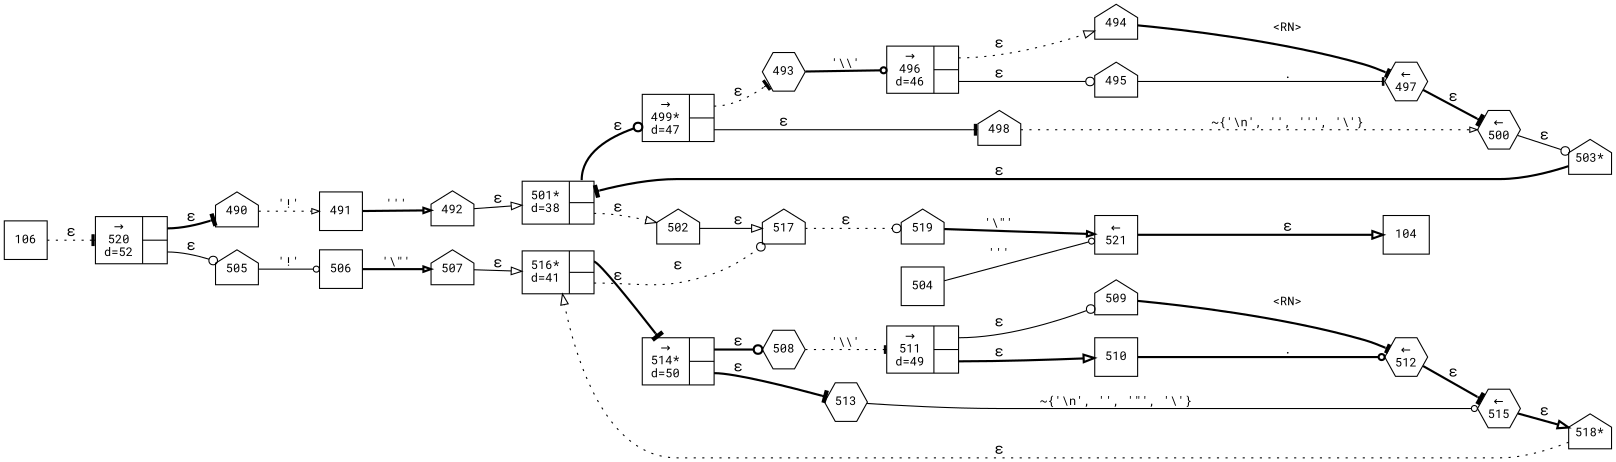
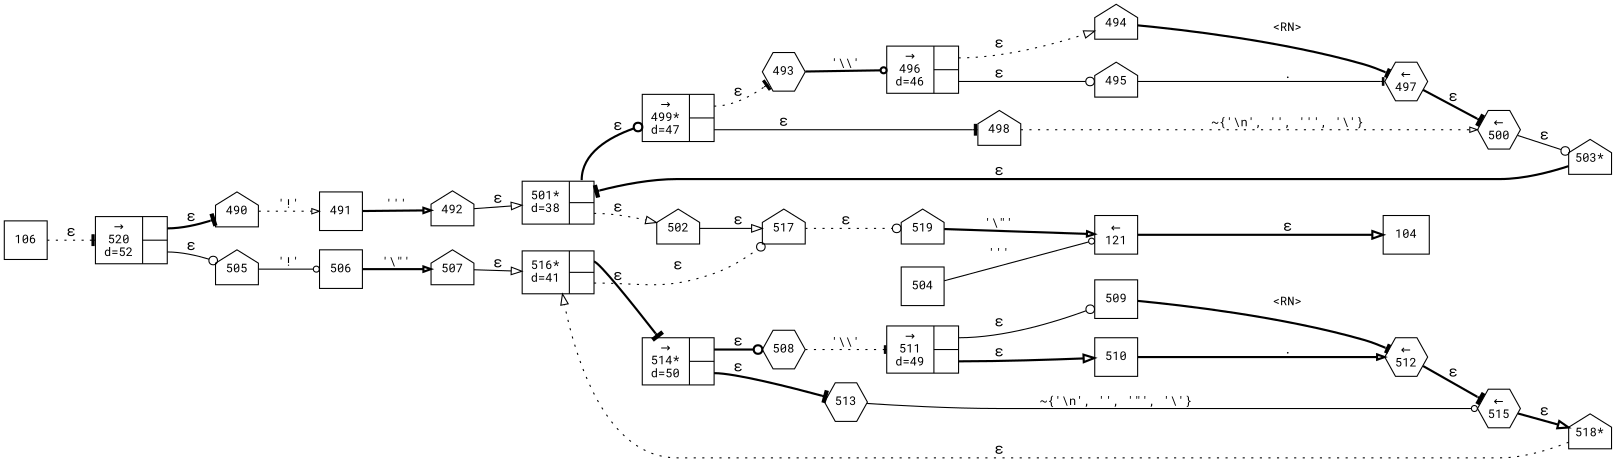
node "← 521": label "← 521" -> "← 121"
node "509": shape house -> box
edge "510" -> "← 512": arrowhead odot -> onormal
